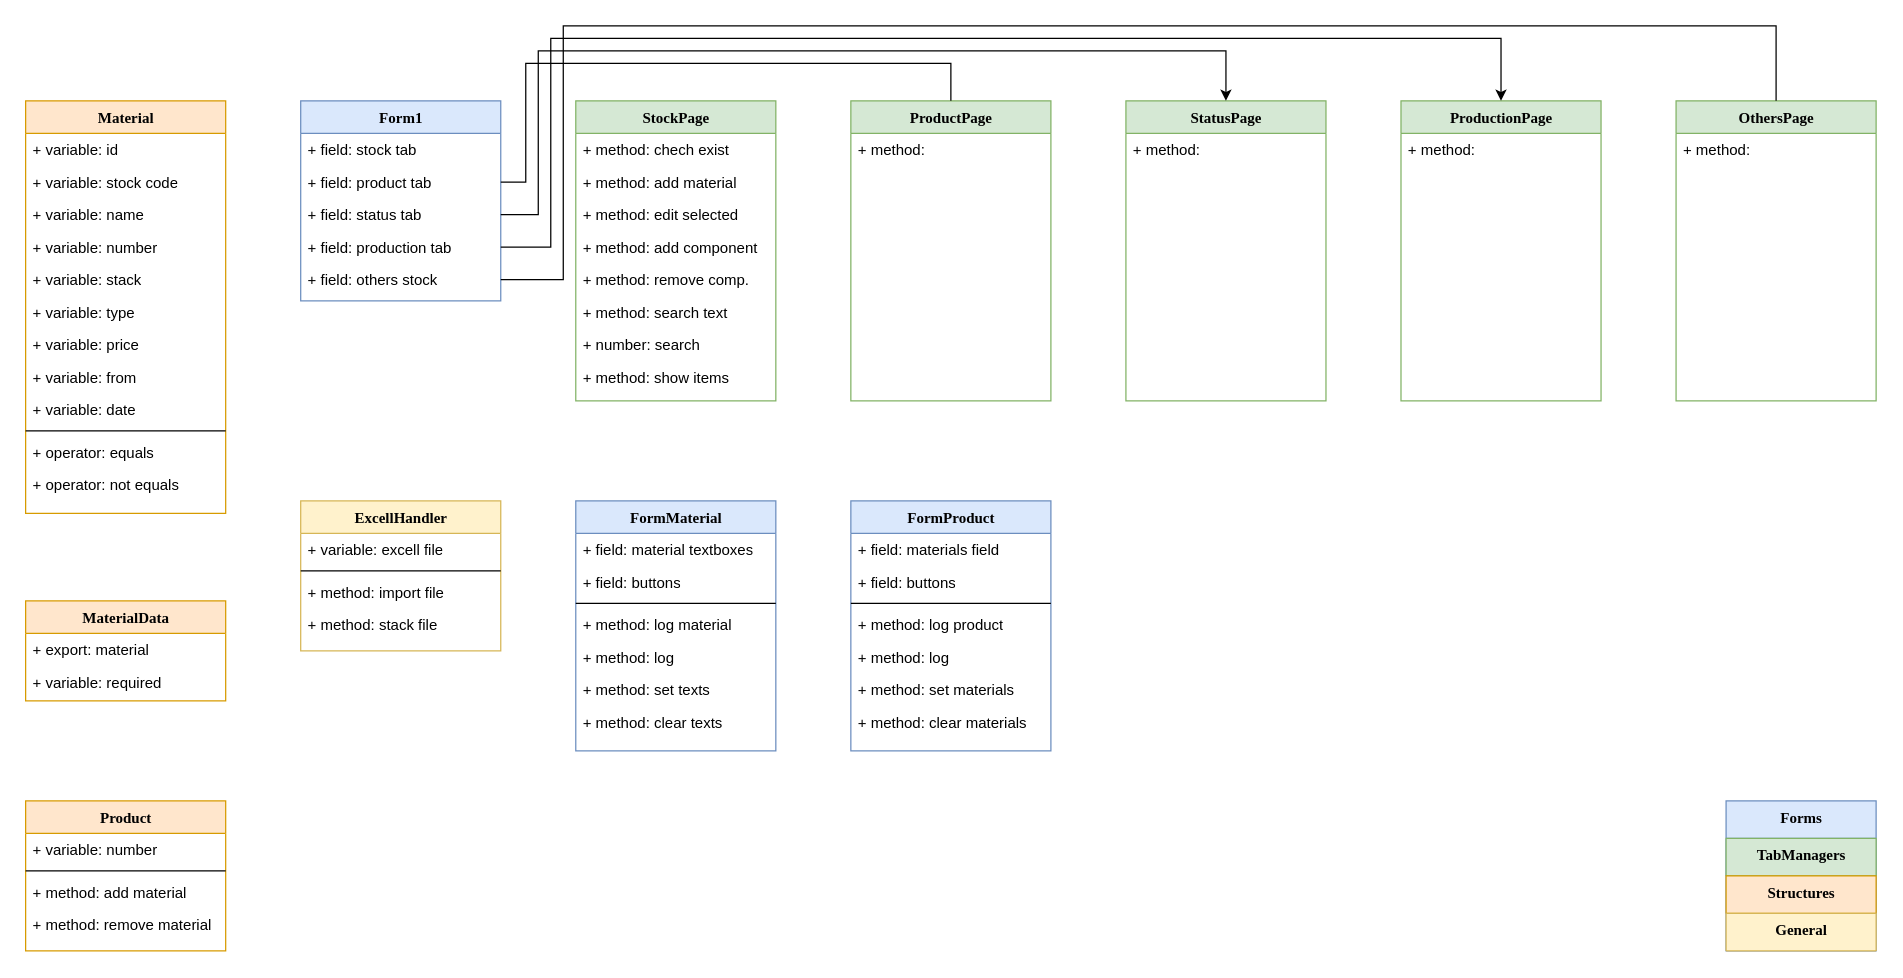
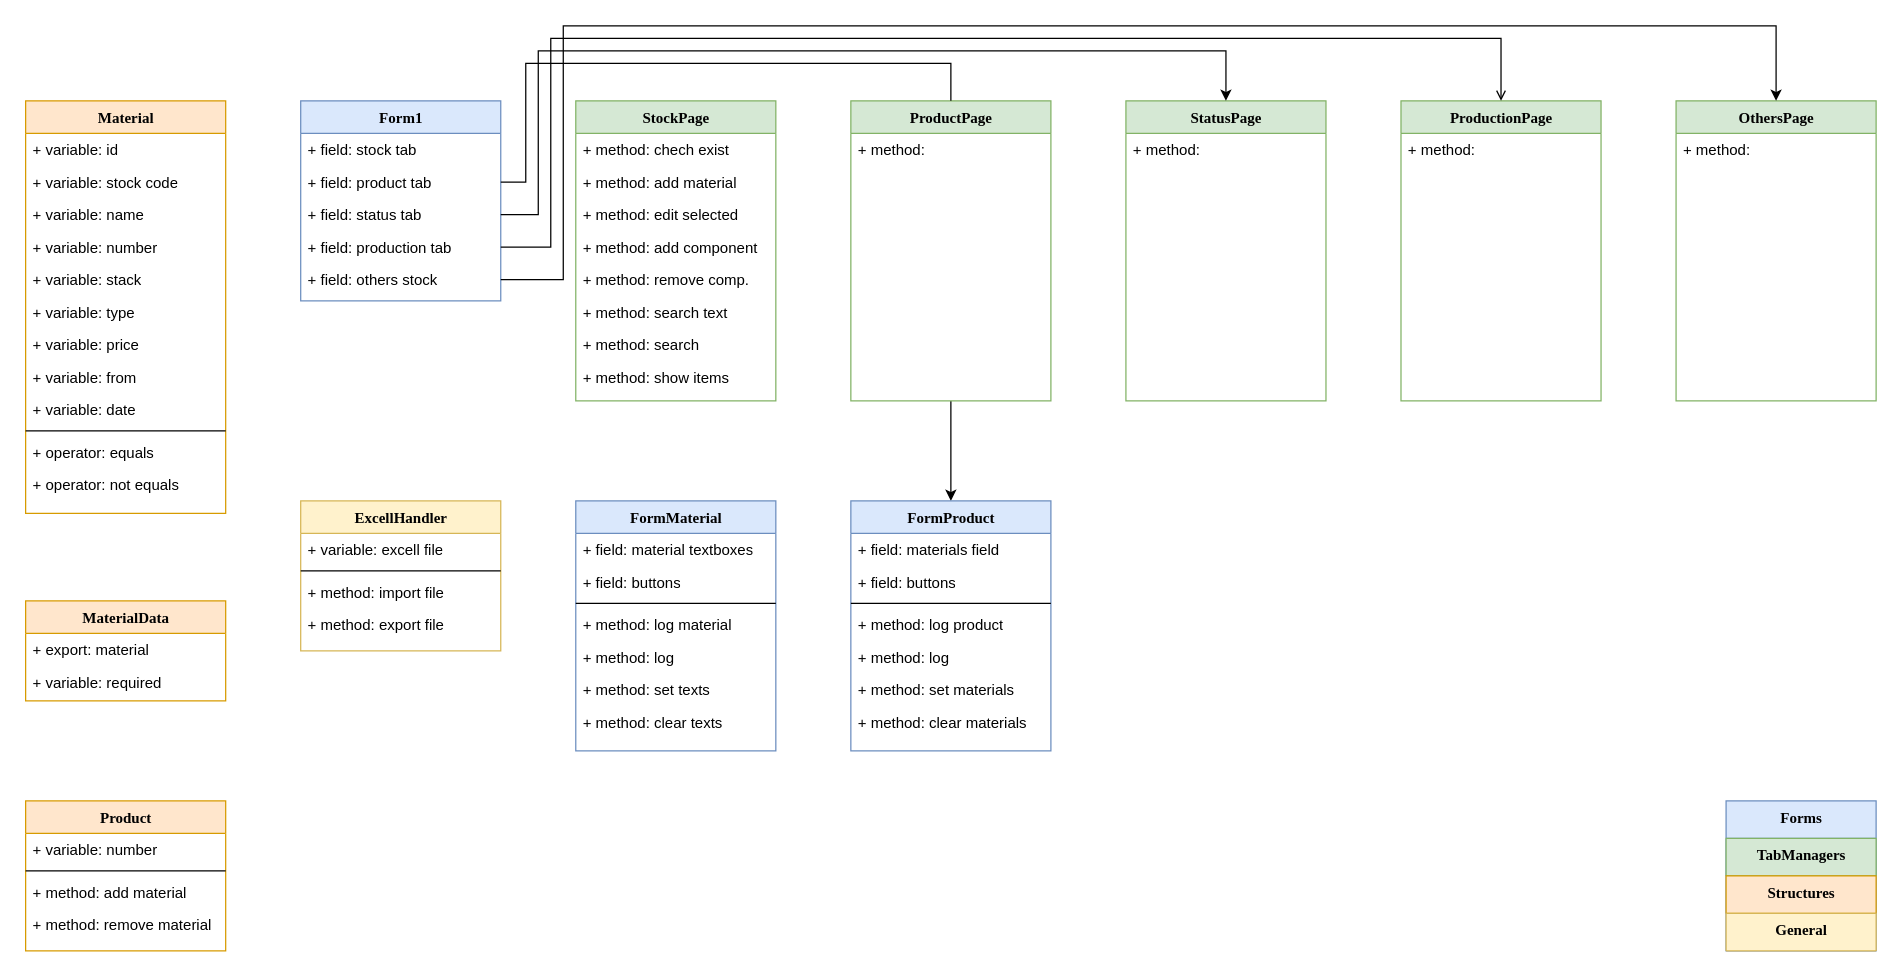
edge "+ field: production tab" -> "ProductionPage": arrowhead classic -> open
edge "OthersPage" -- "+ field: others stock": arrowhead none -> classic
node "+ number: search": label "+ number: search" -> "+ method: search"
edge "ProductPage" -> "FormProduct": added
node "+ method: stack file": label "+ method: stack file" -> "+ method: export file"
